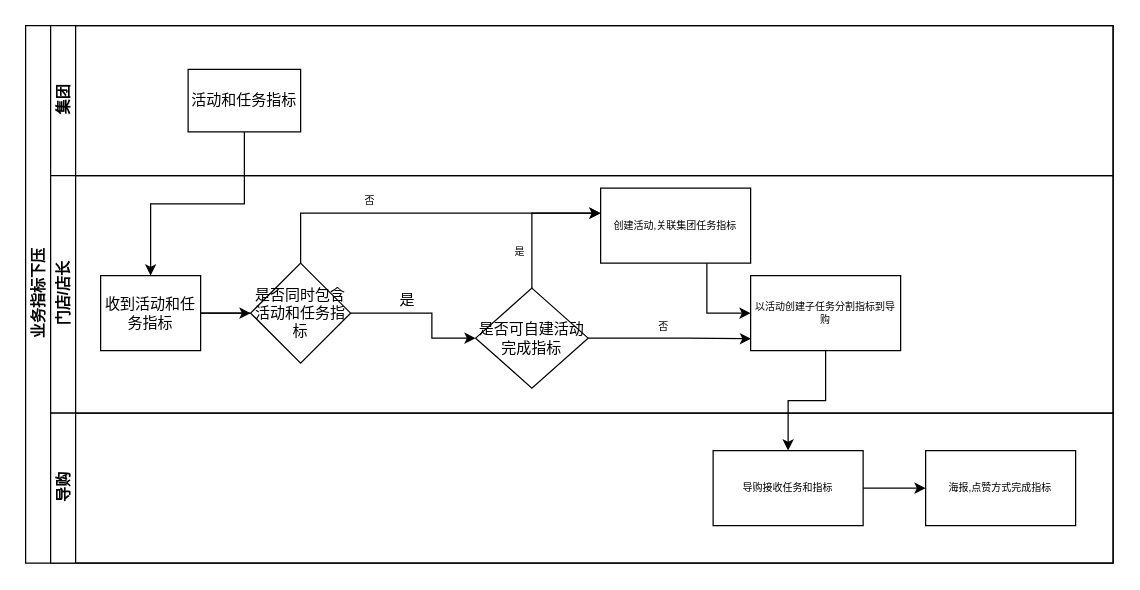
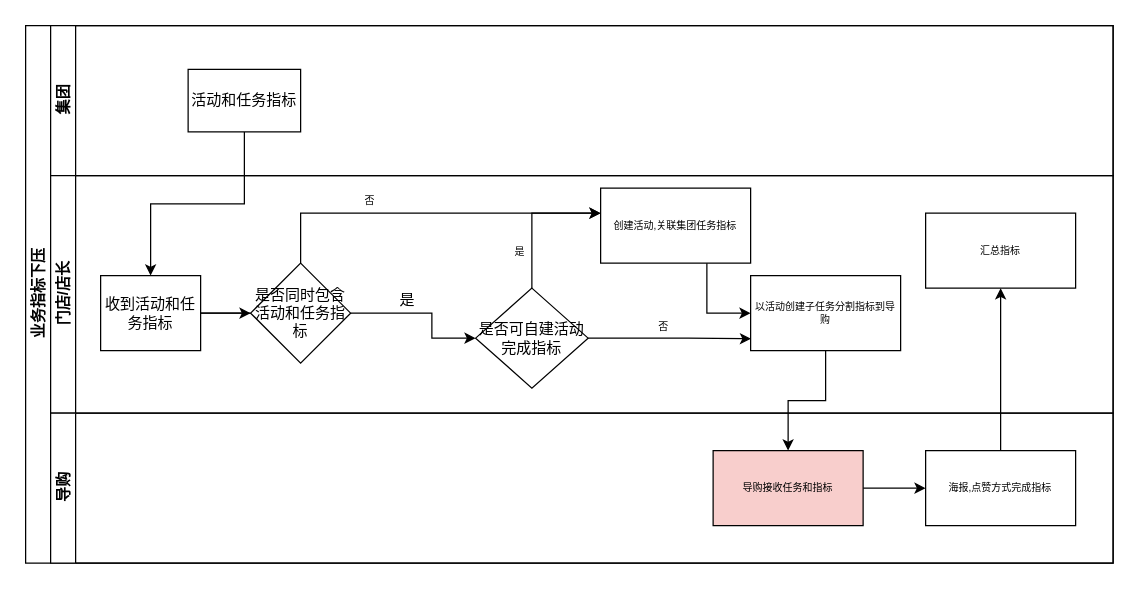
node "汇总指标": added
edge "海报,点赞方式完成指标" -> "汇总指标": added
node "导购接收任务和指标": fillcolor #ffffff -> #f8cecc
